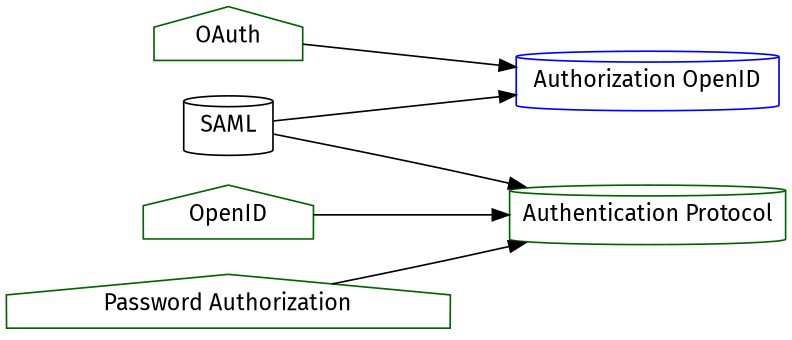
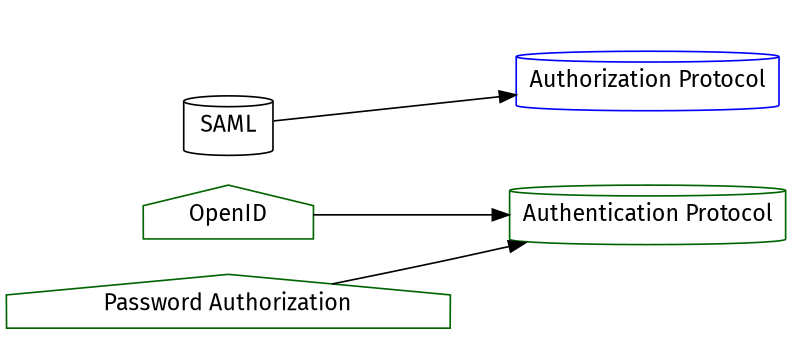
node "OAuth": removed
node "Authorization OpenID": label "Authorization OpenID" -> "Authorization Protocol"
edge "SAML" -> "Authentication Protocol": removed
